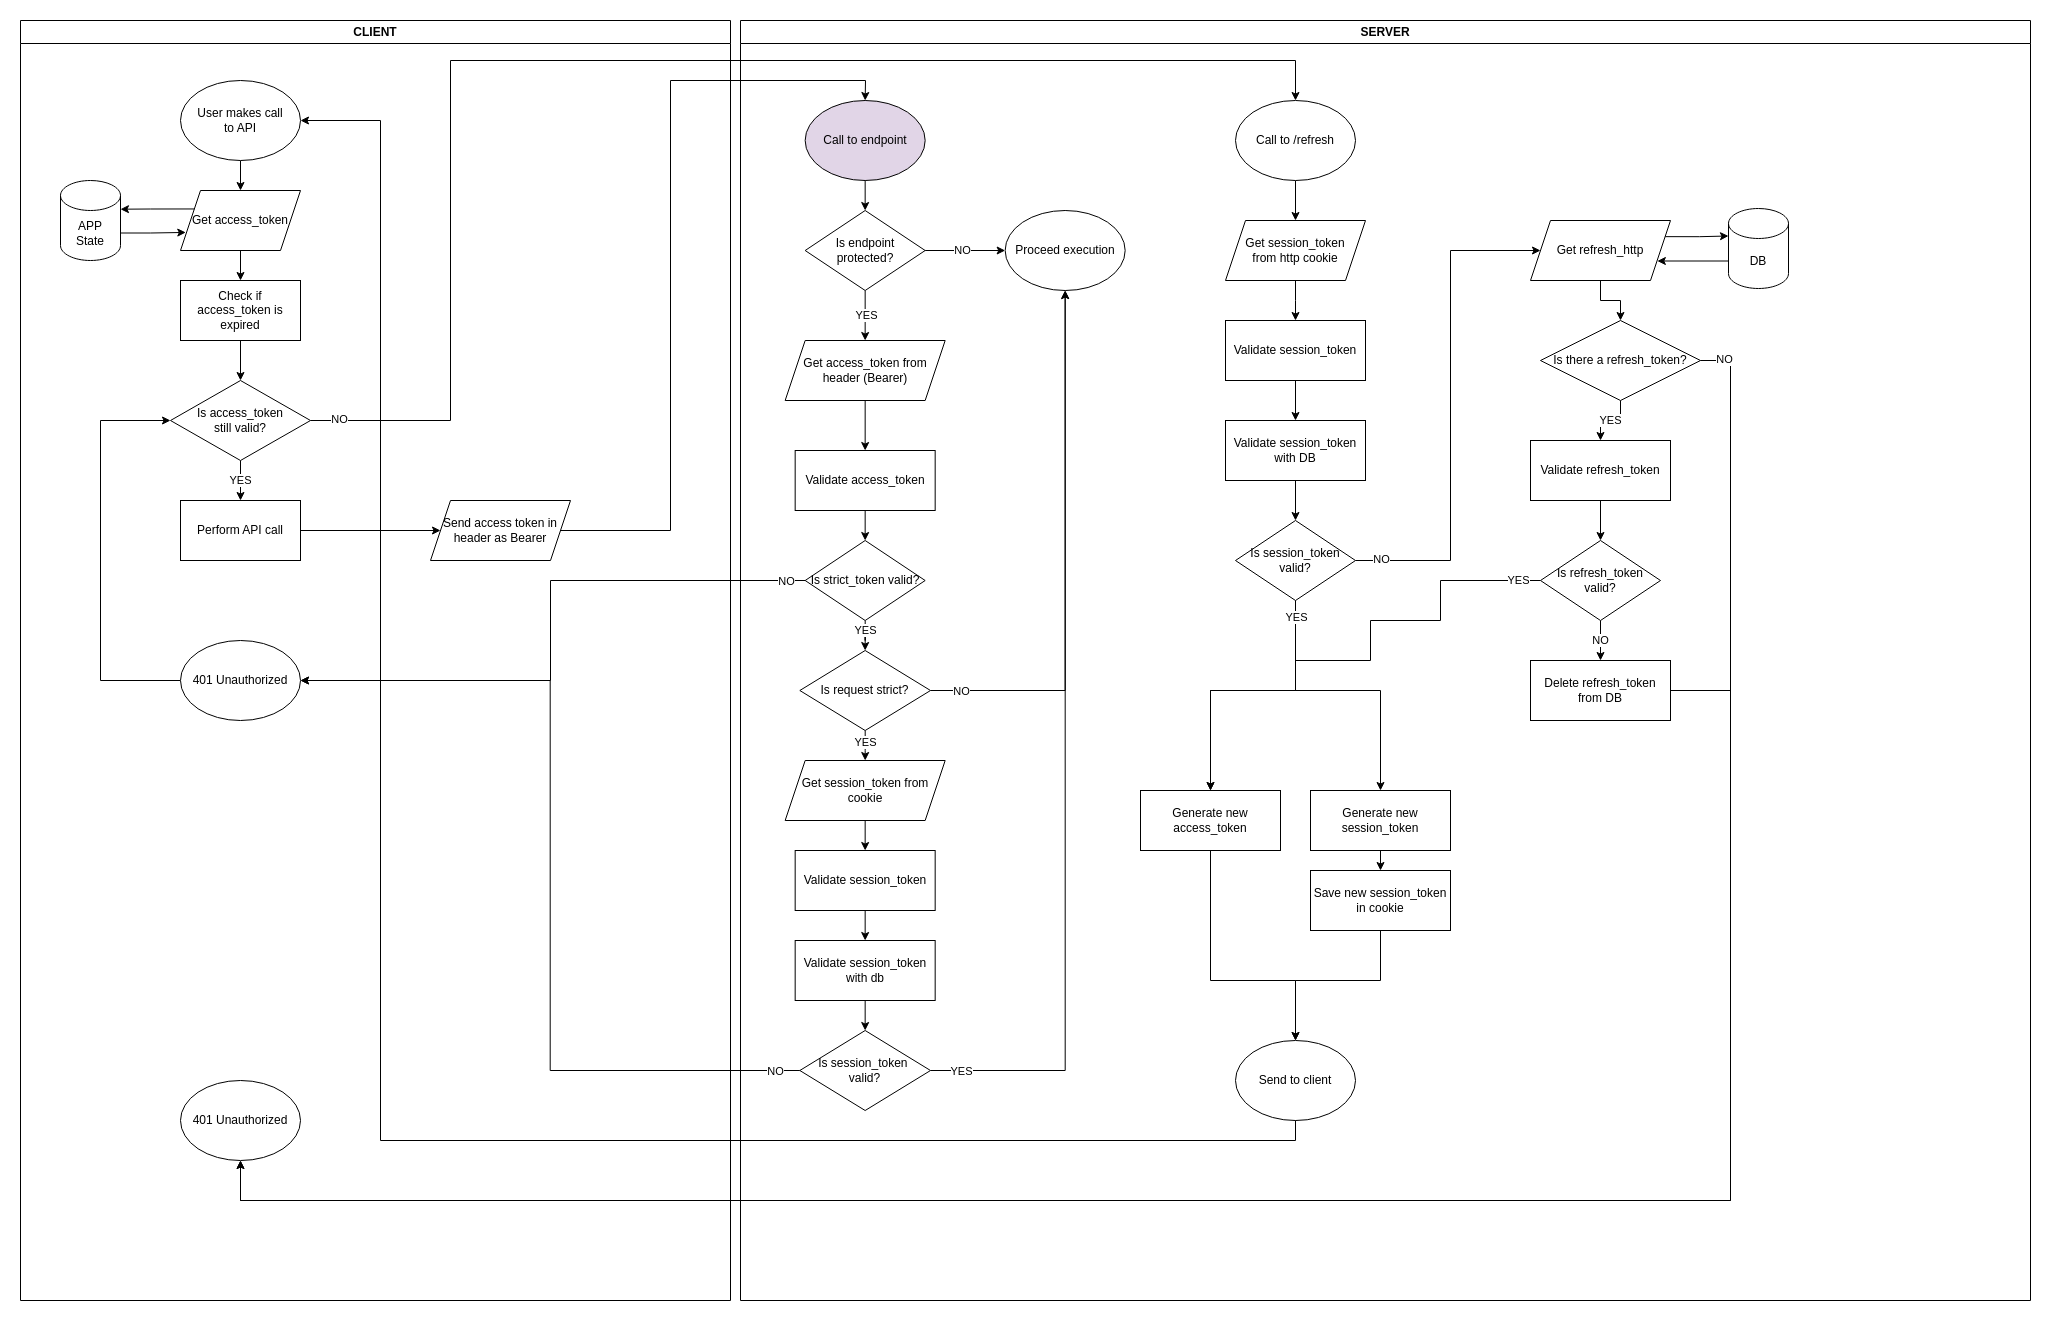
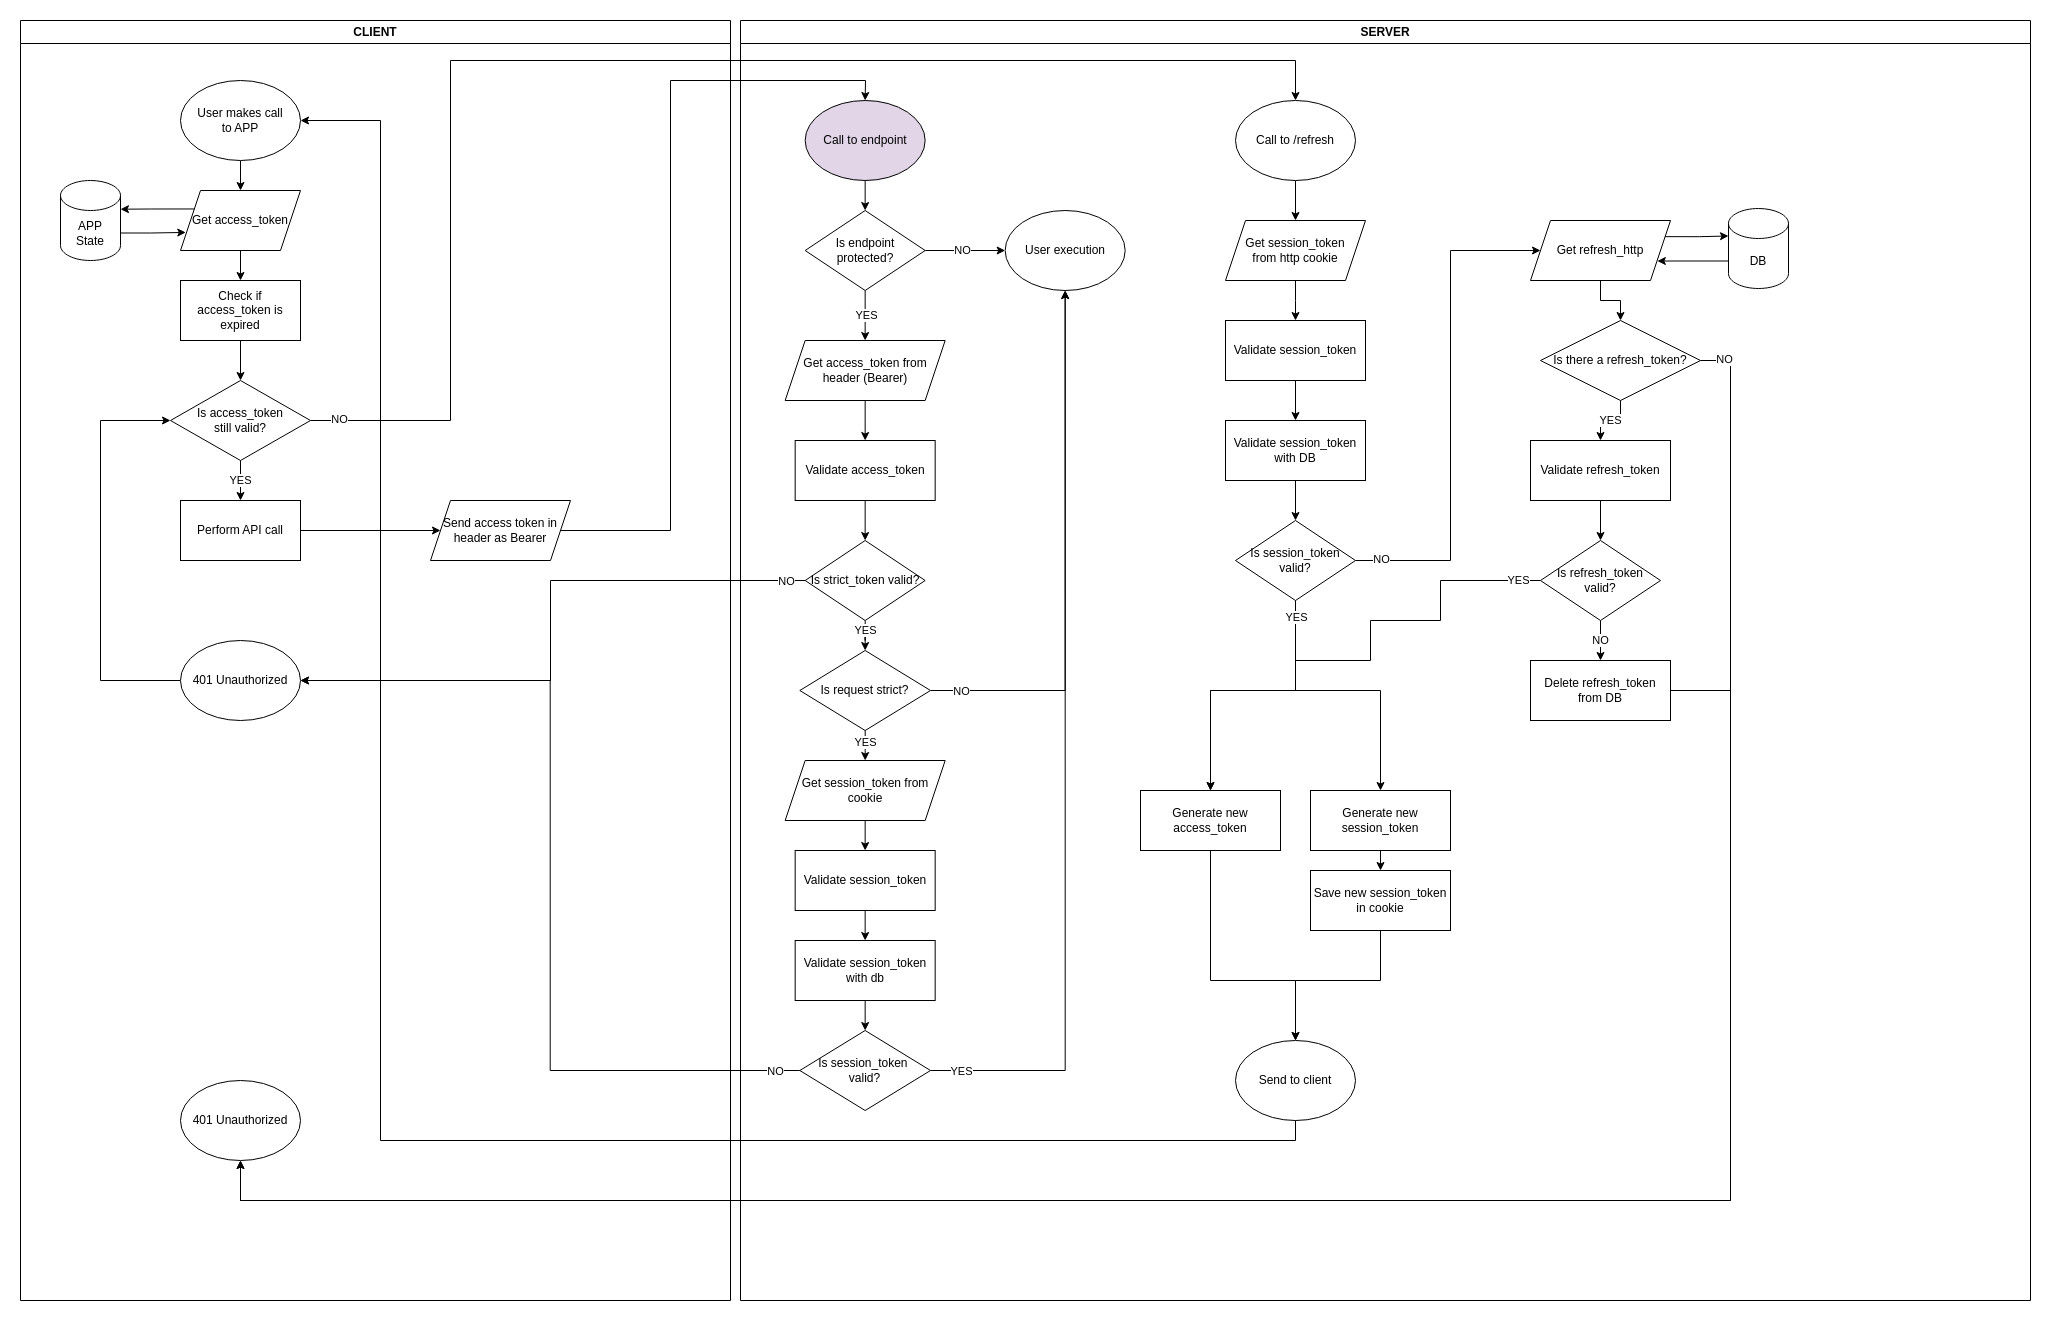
node "User makes call to API": label "User makes call to API" -> "User makes call to APP"
node "Proceed execution": label "Proceed execution" -> "User execution"
node "Validate access_token": moved (865, 481) -> (865, 471)
